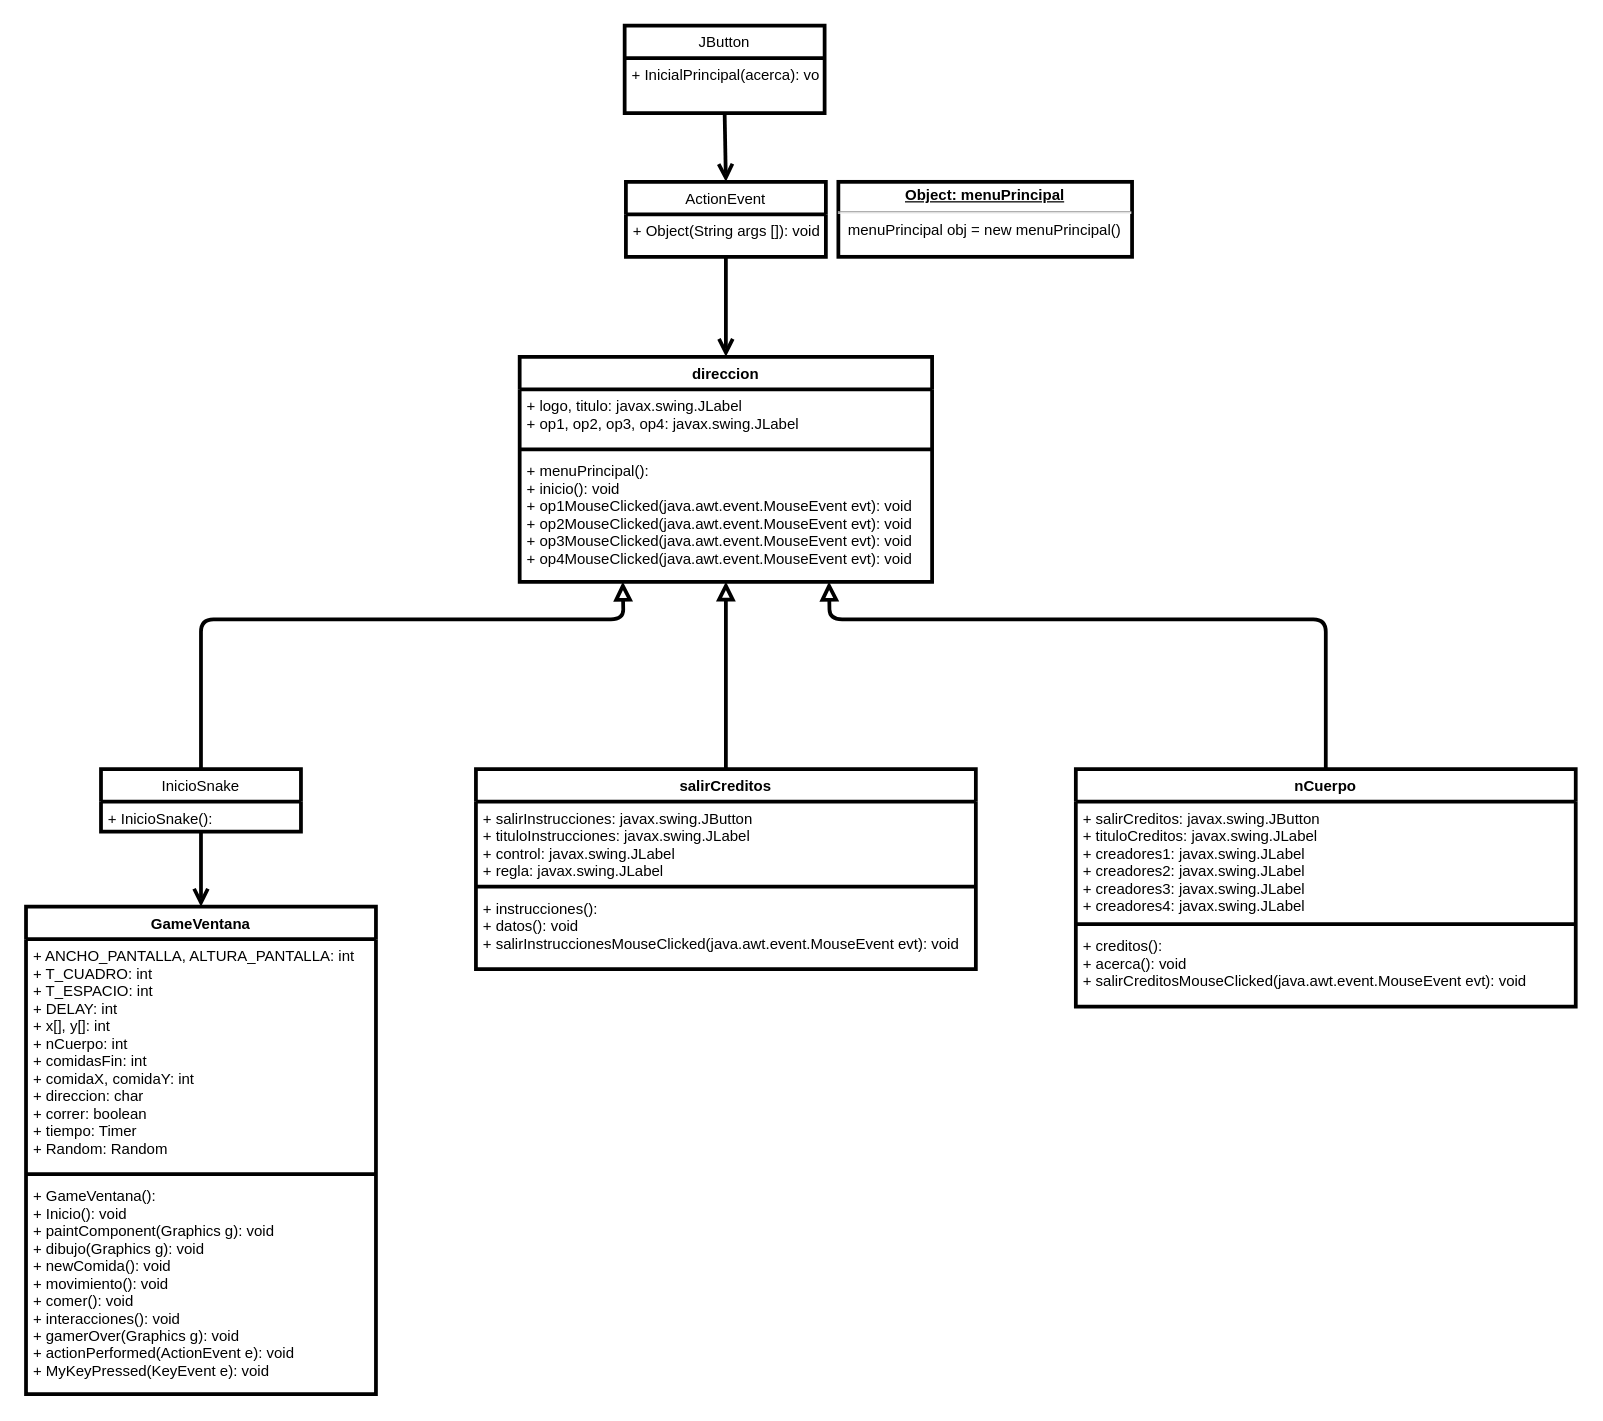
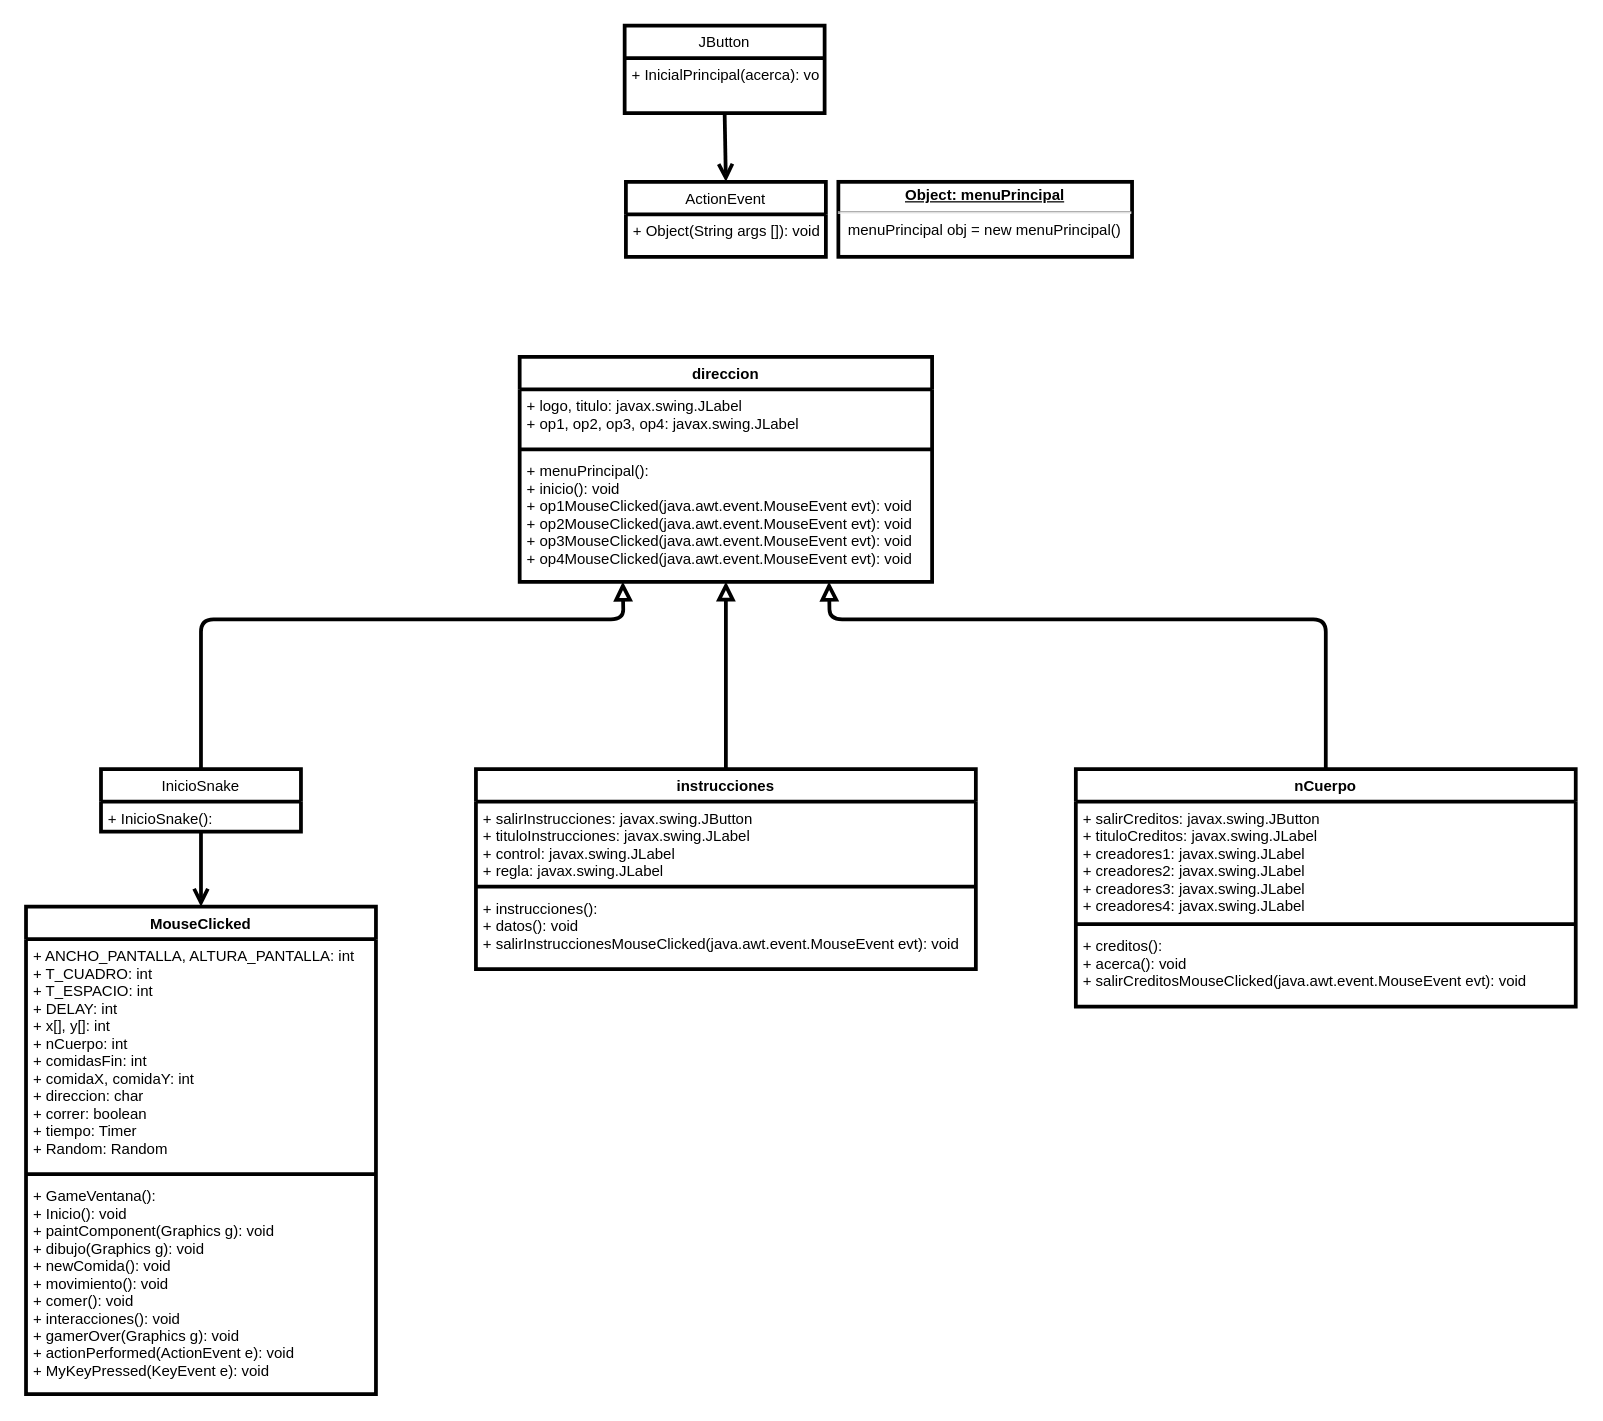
edge "ActionEvent" -> "direccion": removed
node "salirCreditos": label "salirCreditos" -> "instrucciones"
node "GameVentana": label "GameVentana" -> "MouseClicked"
